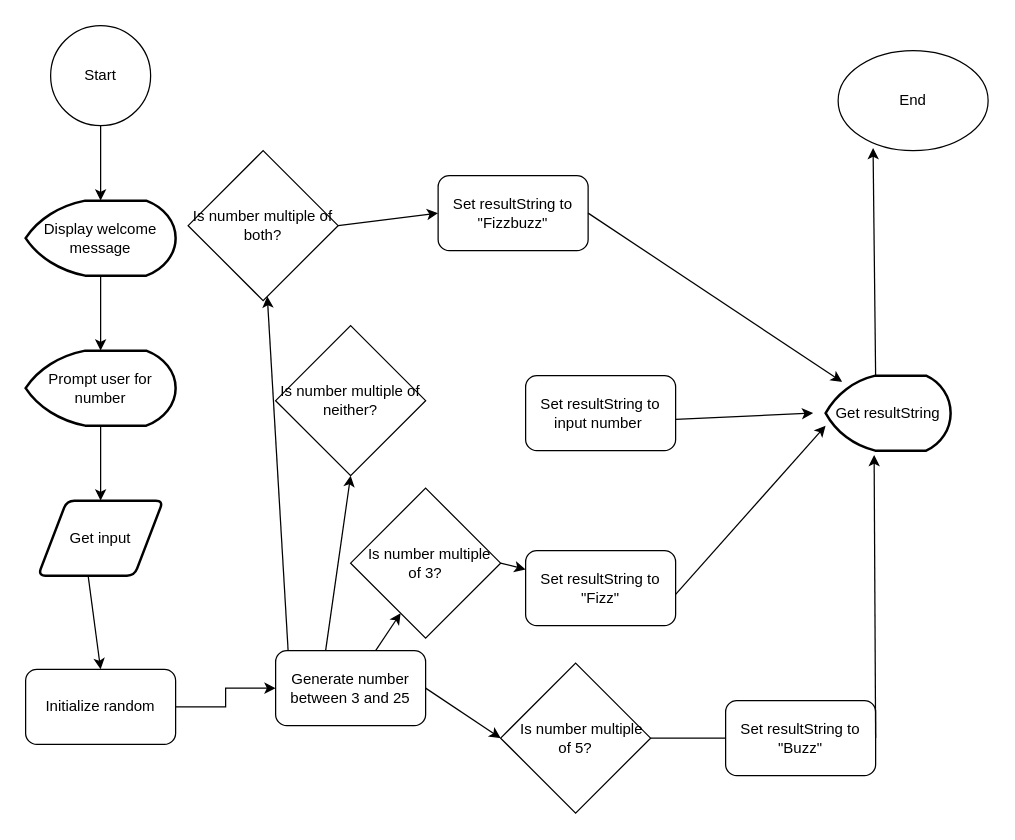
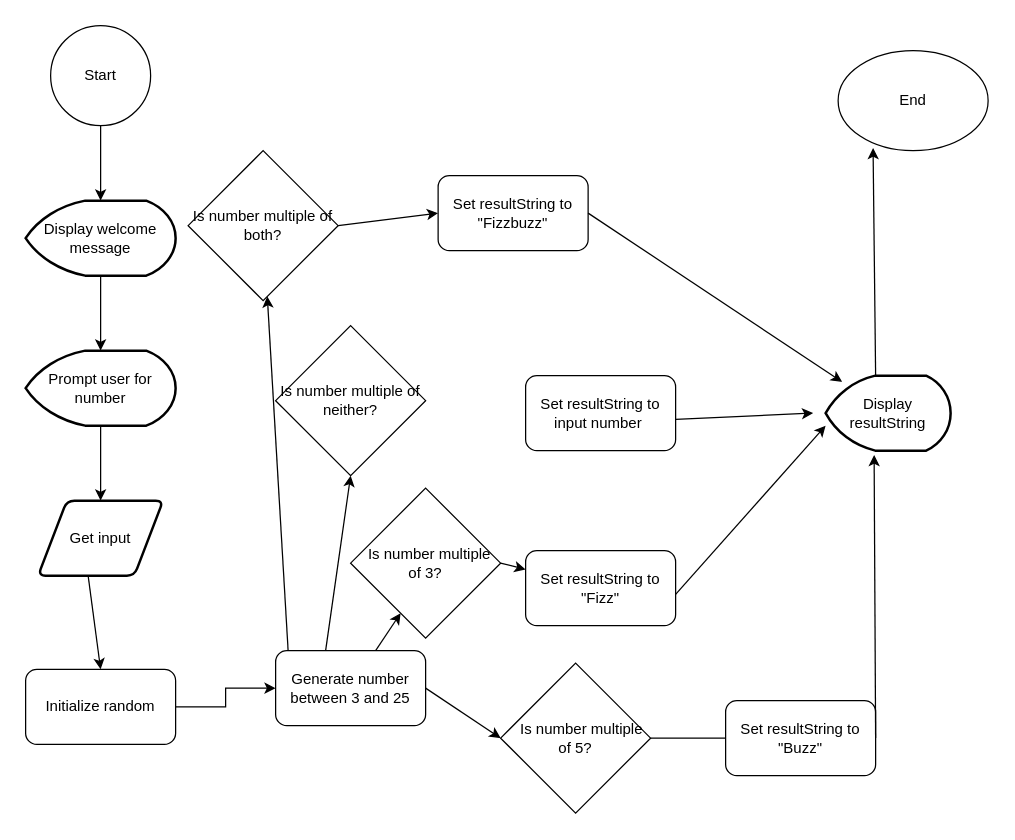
node "Get resultString": label "Get resultString" -> "Display resultString"
